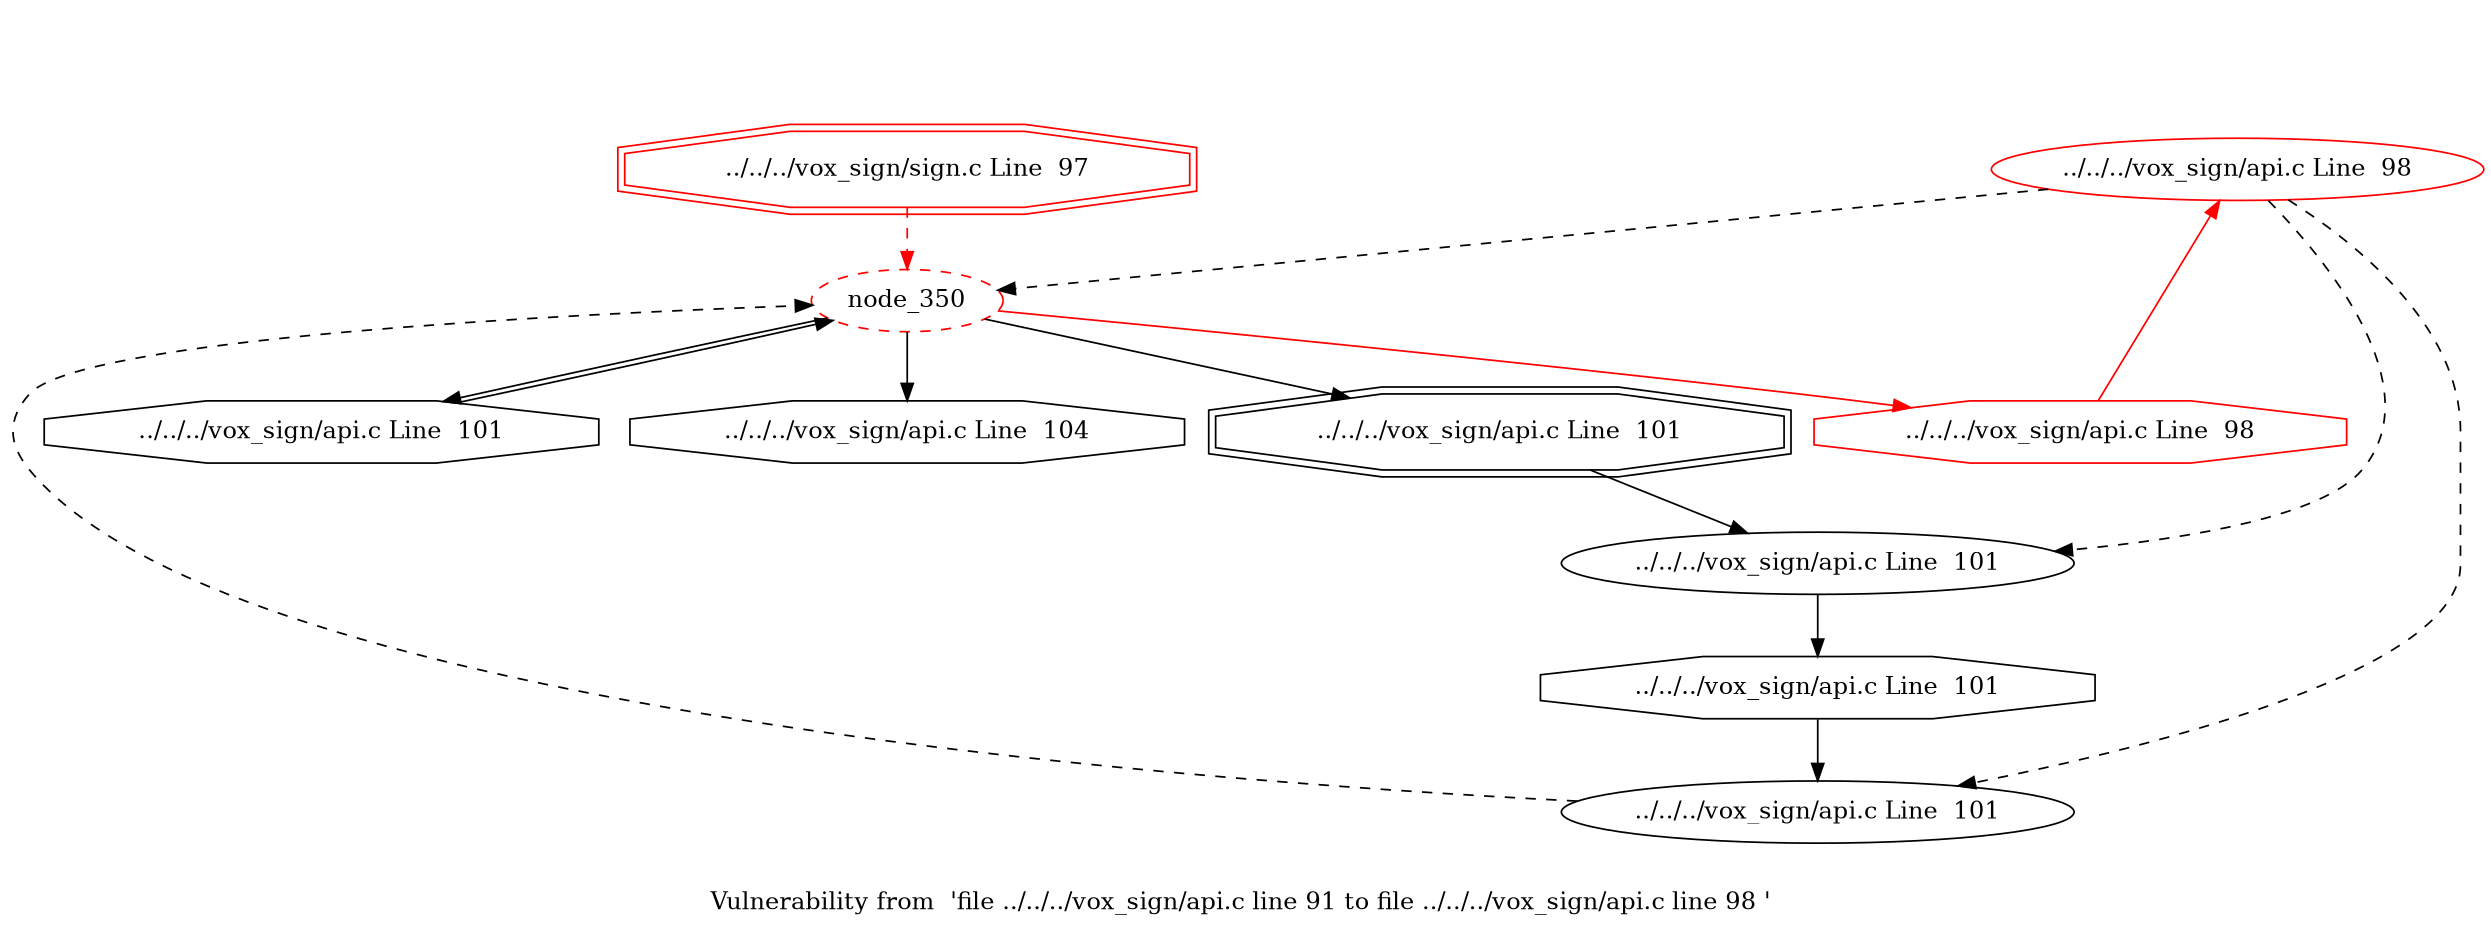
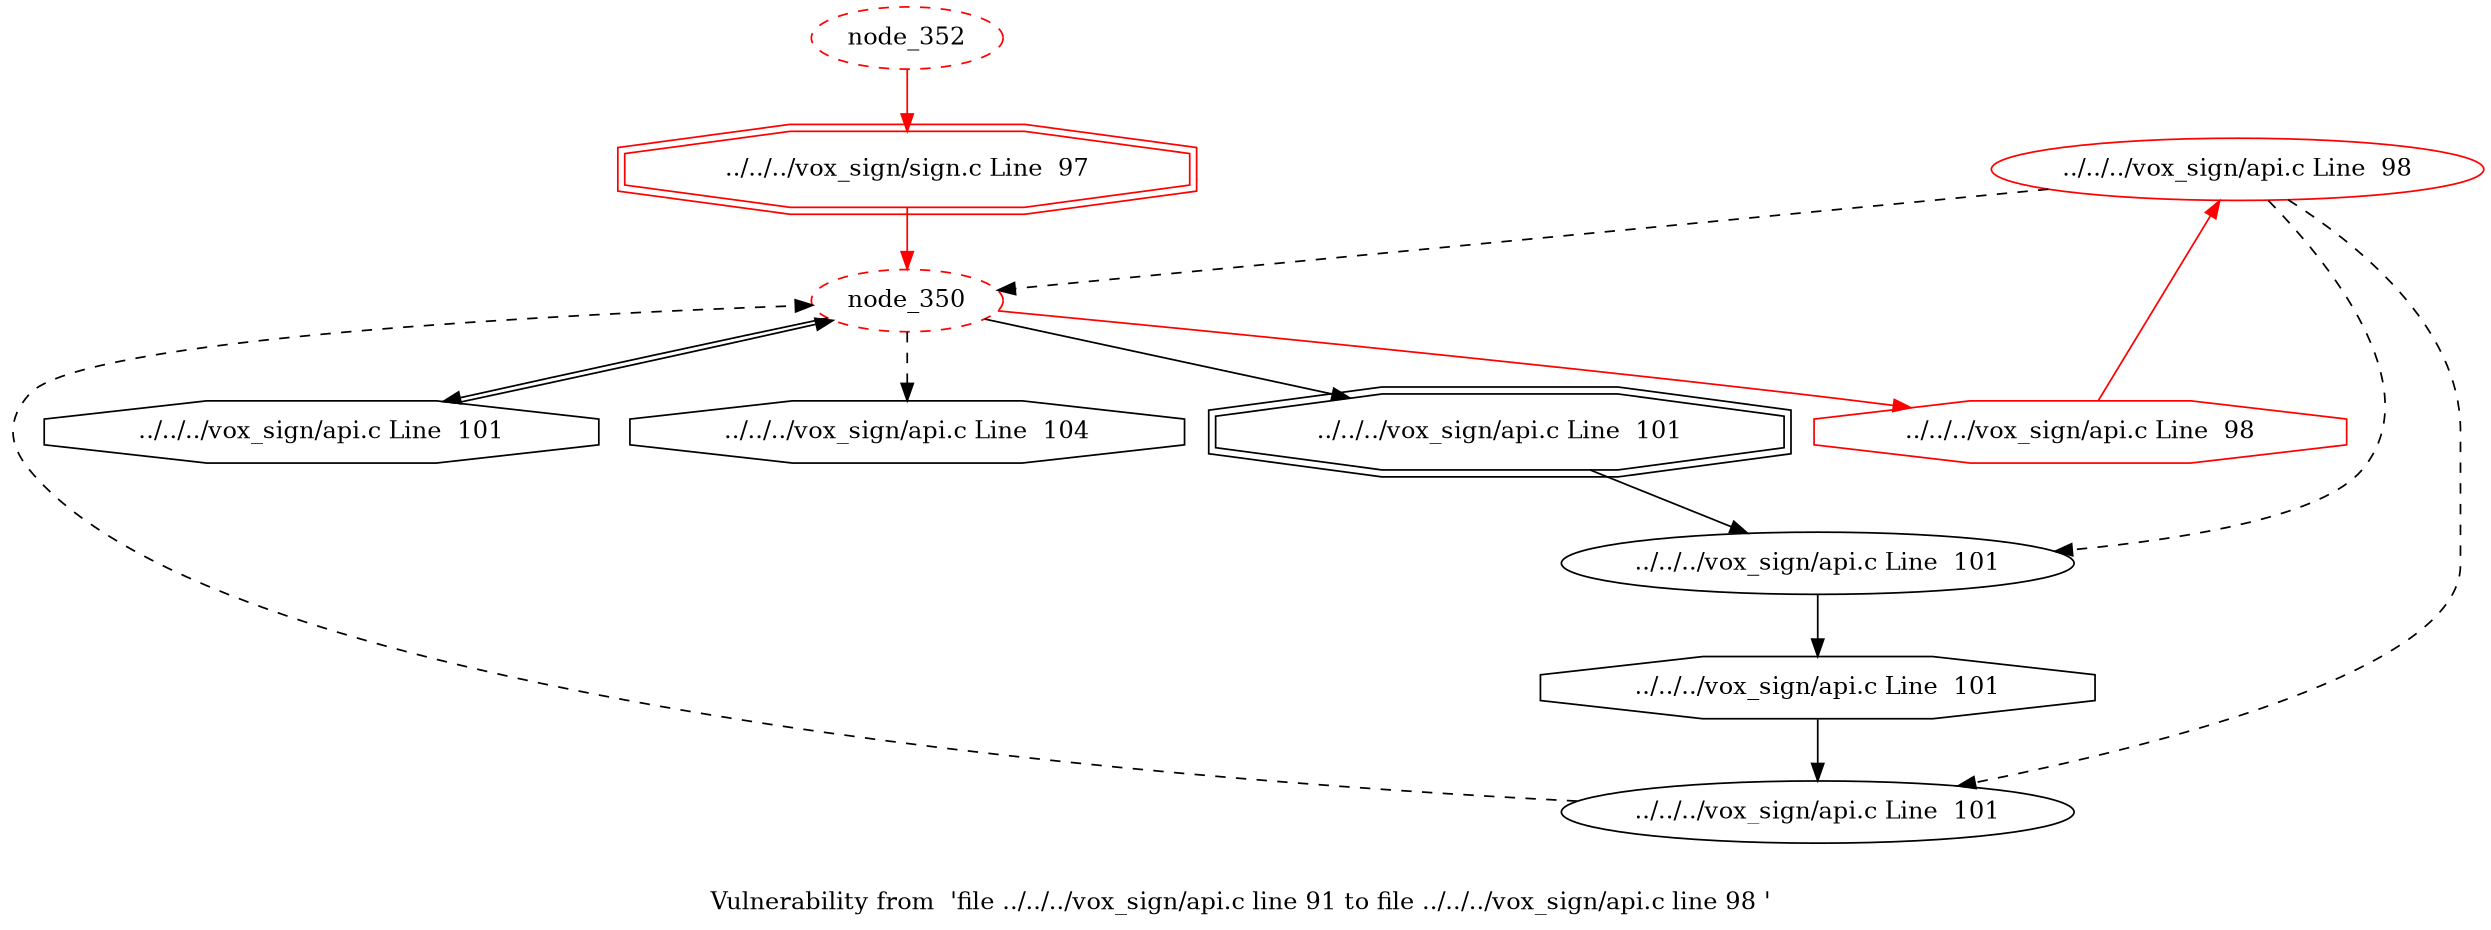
node "node_352": added
edge "../../../vox_sign/sign.c Line  97" -> "node_350": style dashed -> solid
edge "node_350" -> "../../../vox_sign/api.c Line  104": style solid -> dashed
